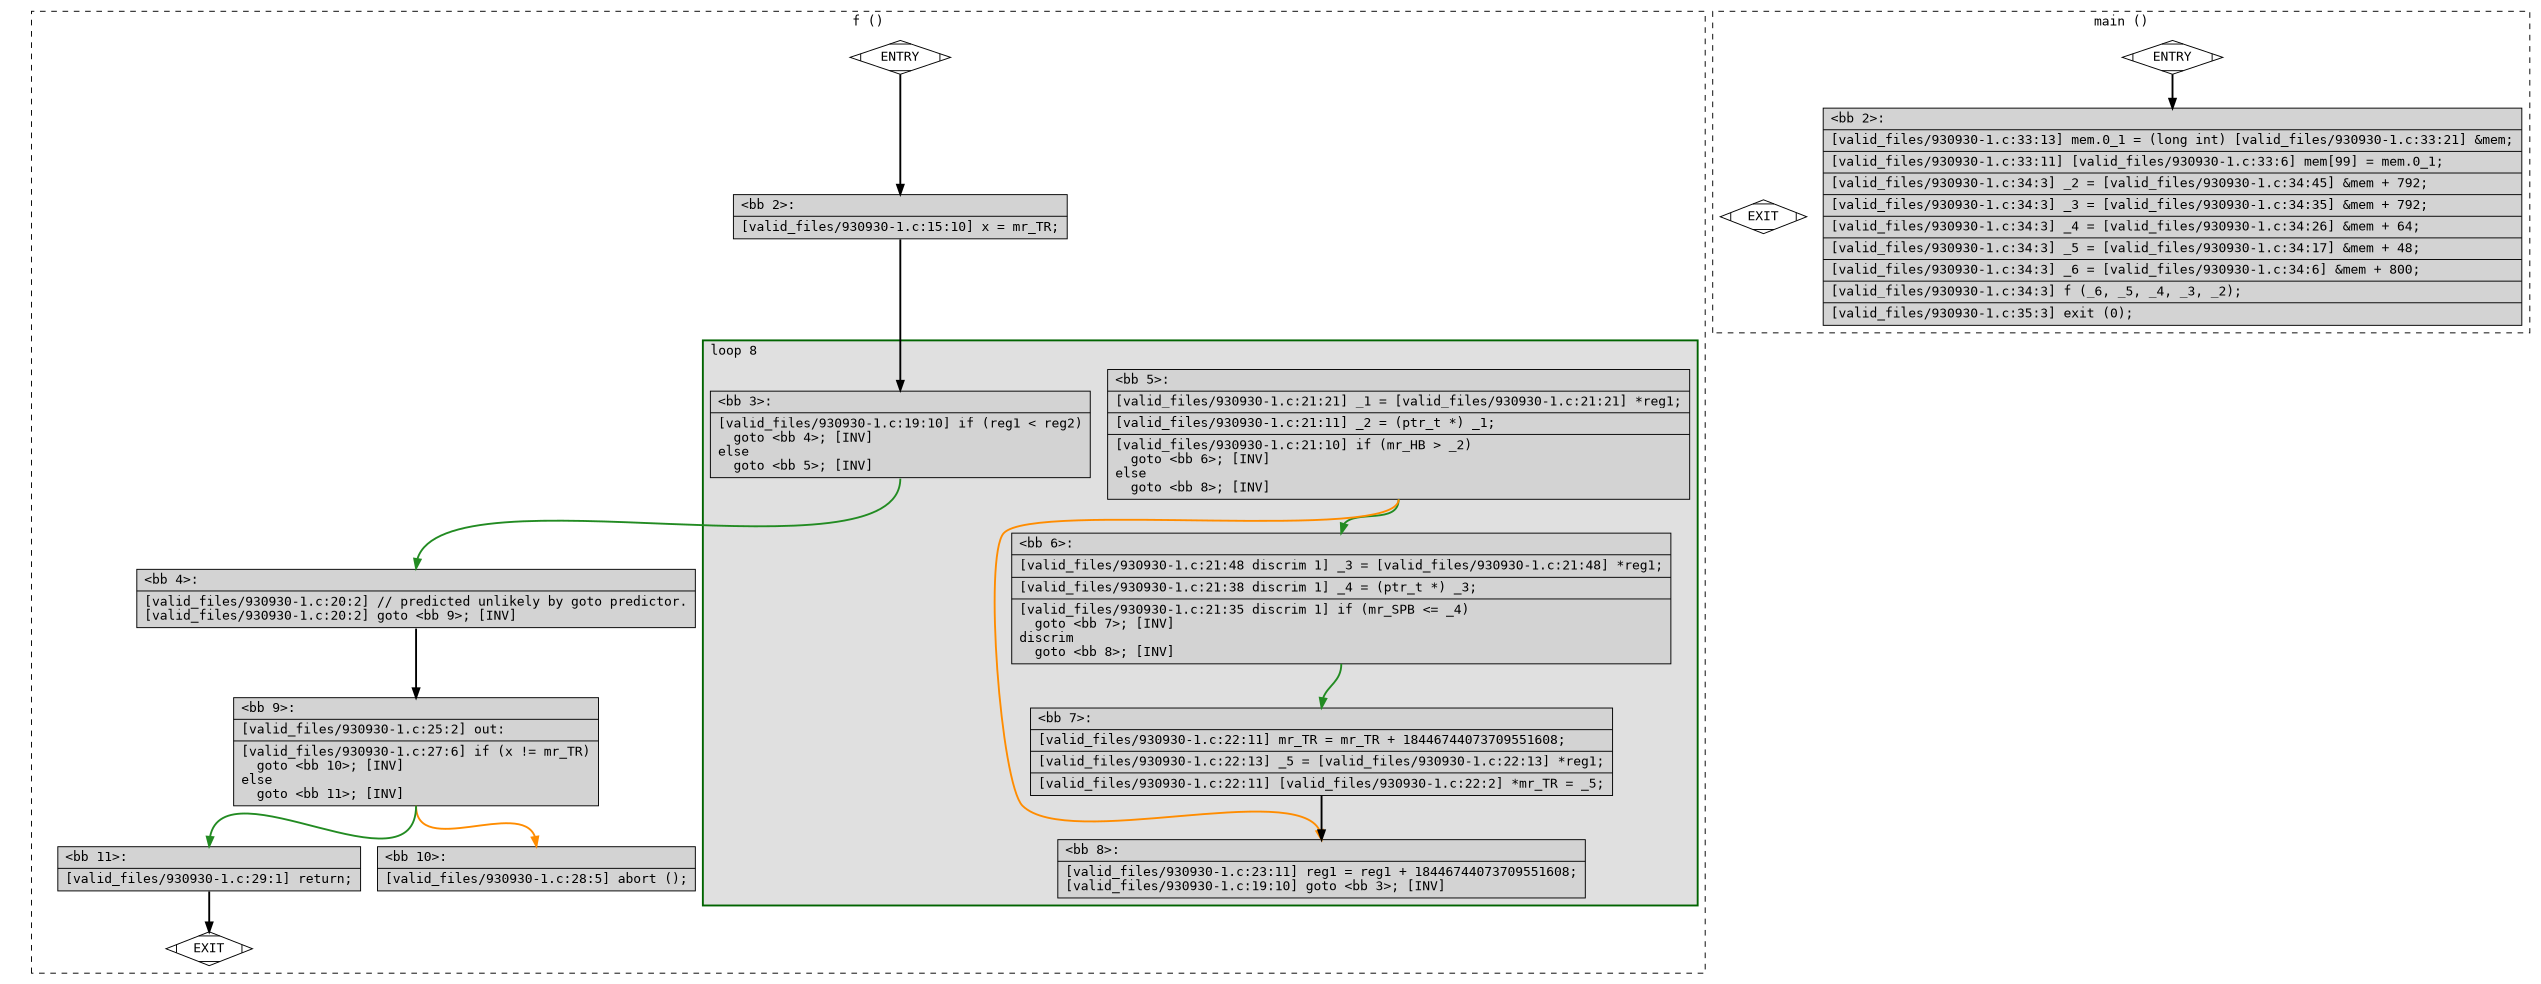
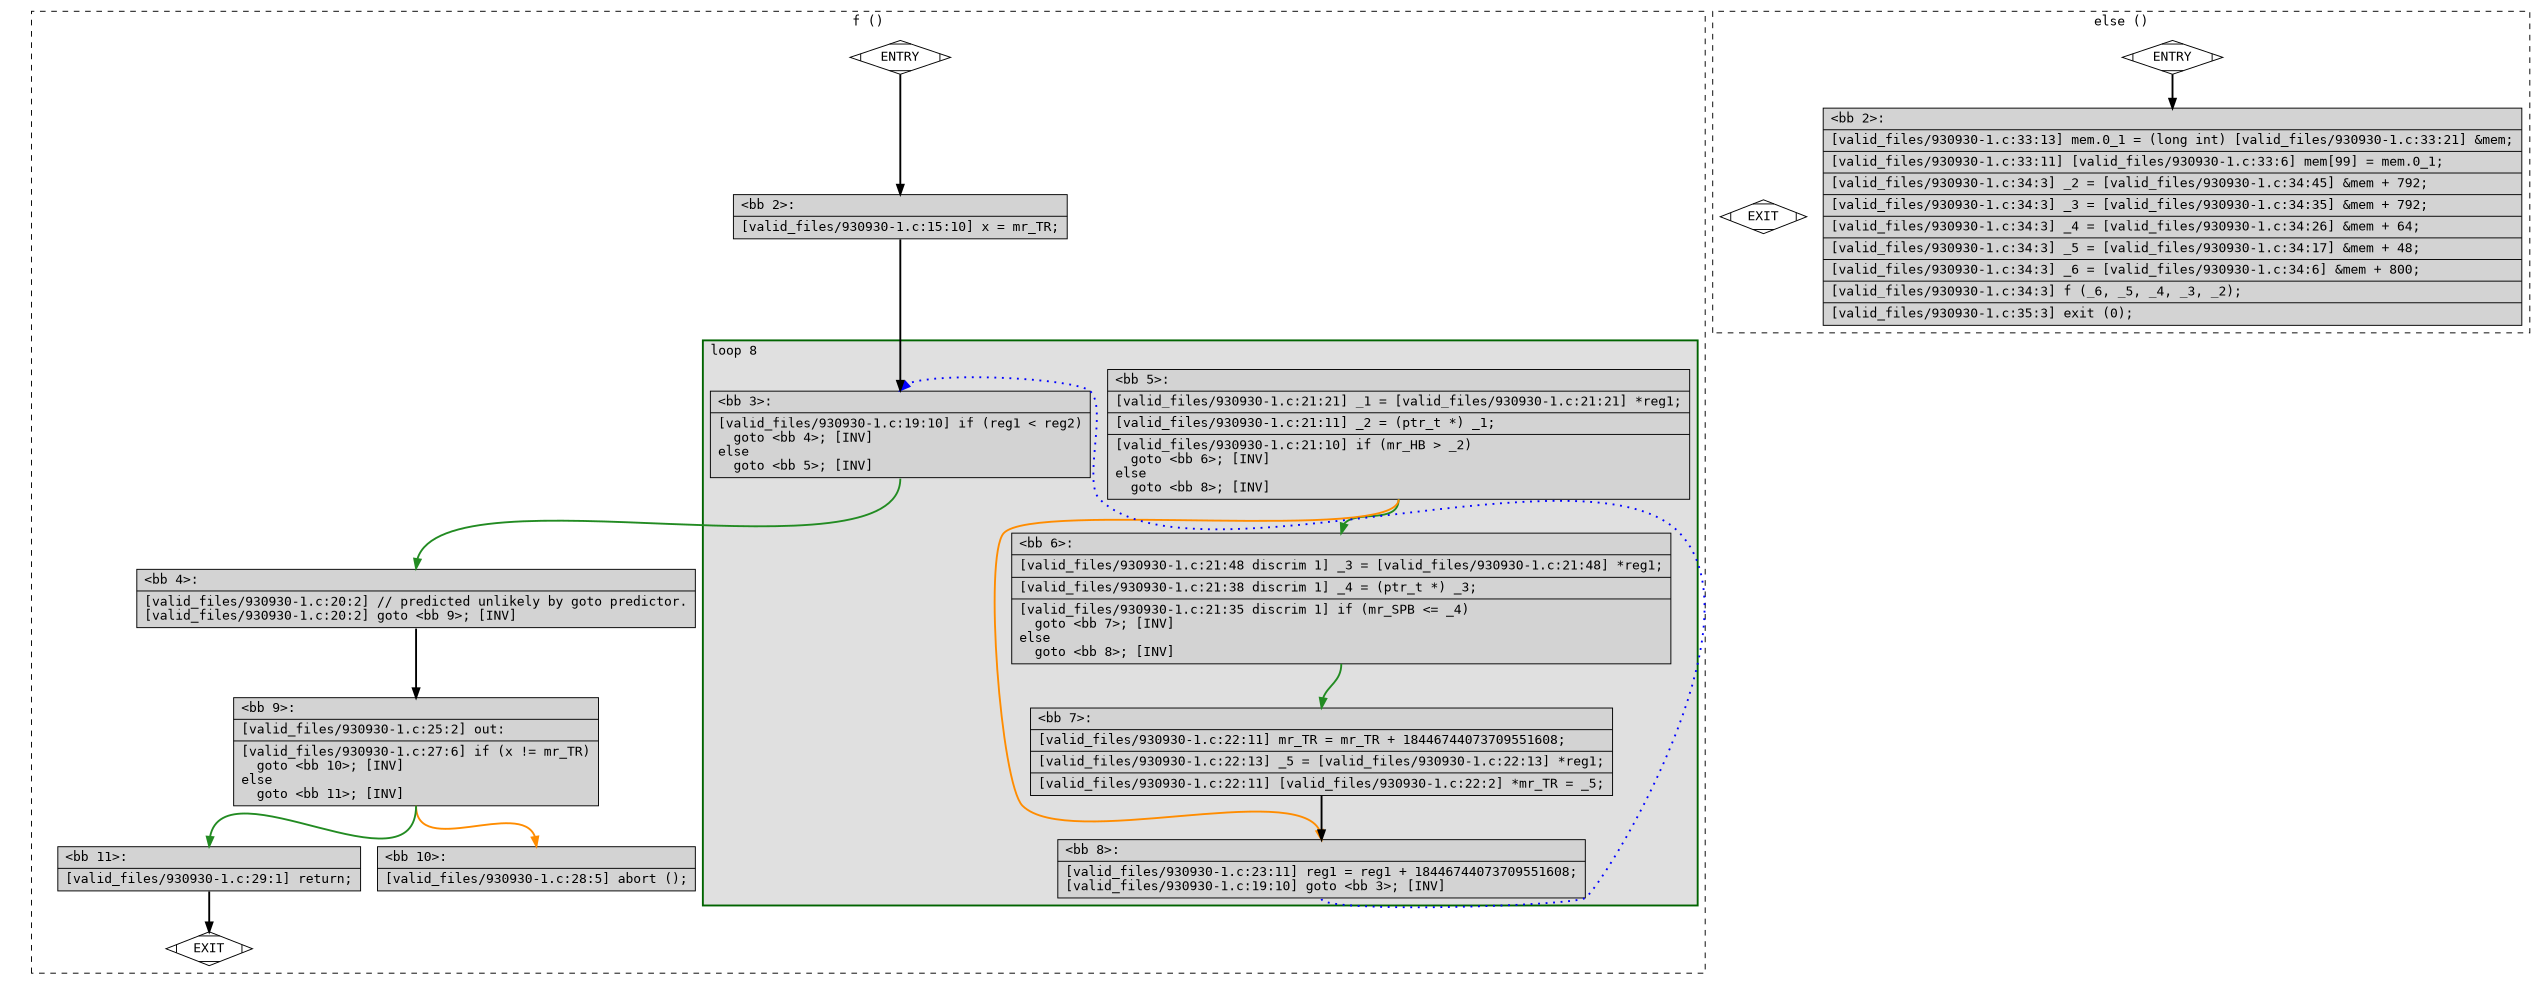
cluster "main ()": label "main ()" -> "else ()"
edge "<bb 8>:" -> "<bb 3>:": added
node "<bb 6>:": text "discrim" -> "else"
